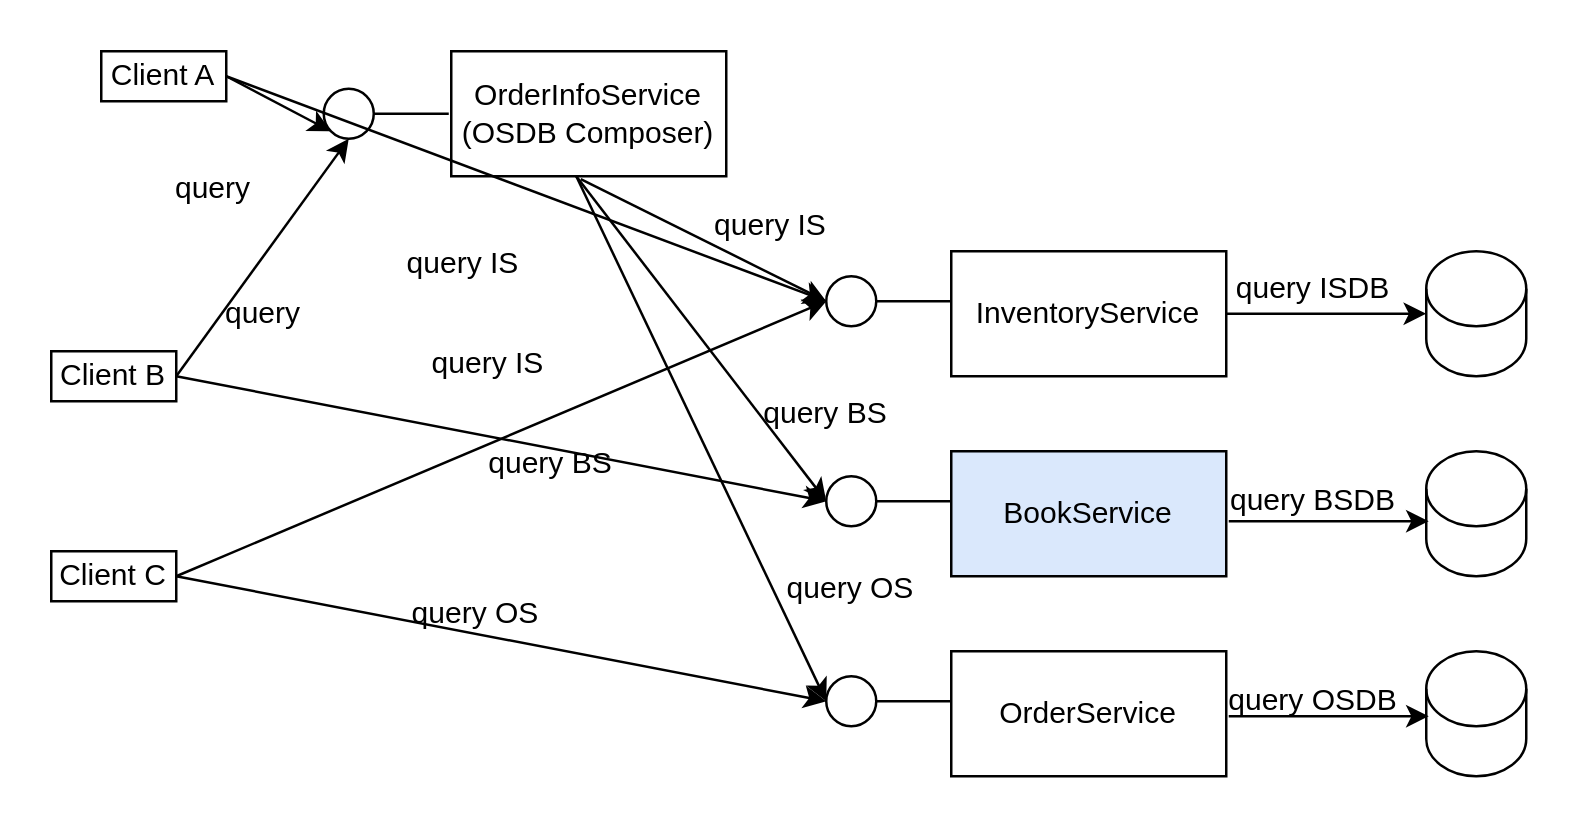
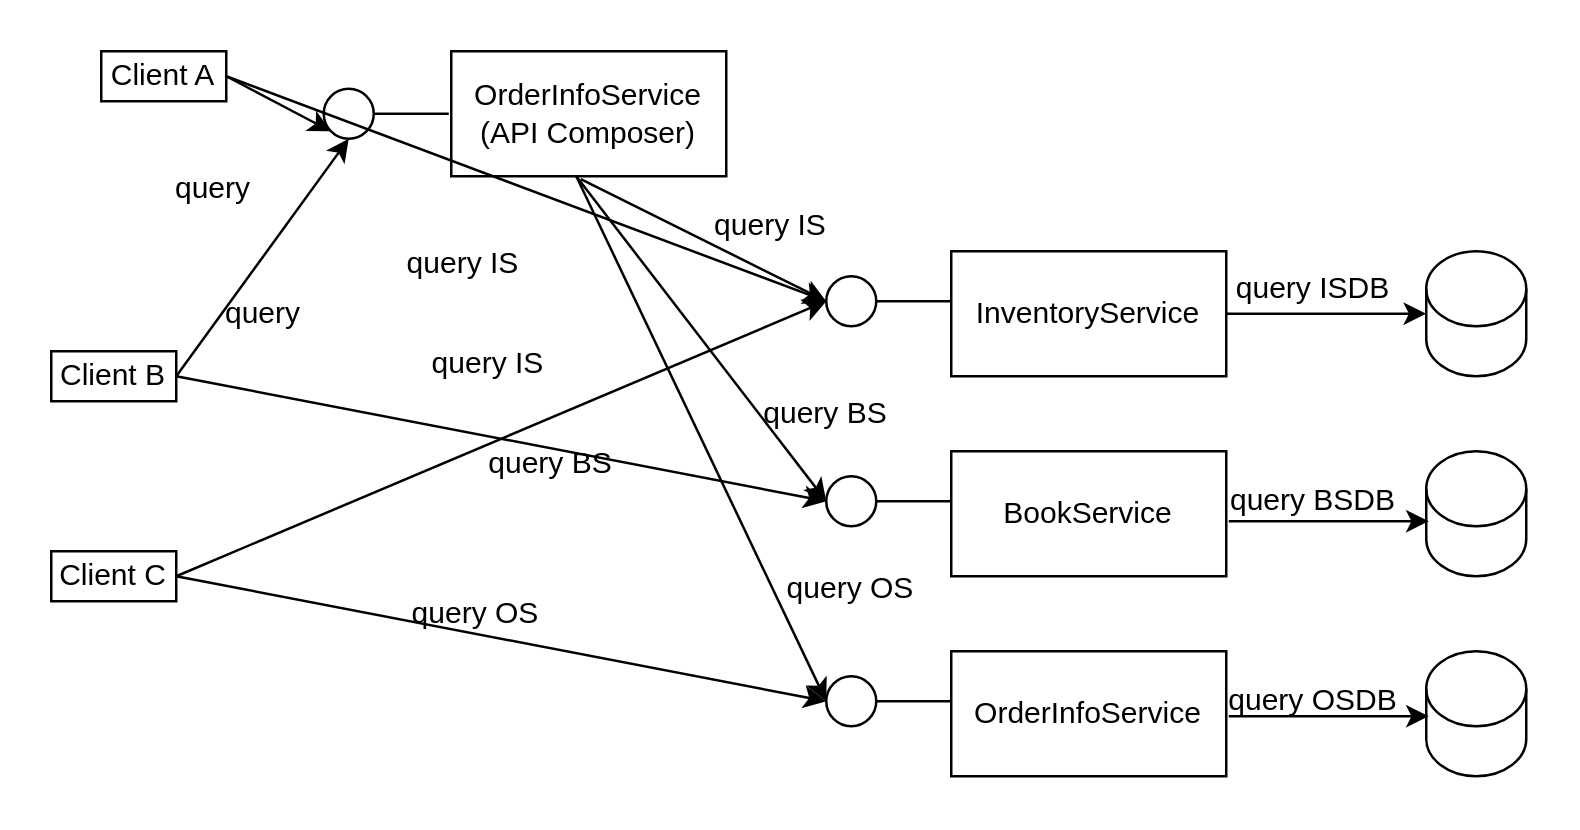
node "OrderInfoService (OSDB Composer)": label "OrderInfoService (OSDB Composer)" -> "OrderInfoService (API Composer)"
node "BookService": fillcolor #dae8fc -> #ffffff
node "OrderService": label "OrderService" -> "OrderInfoService"
